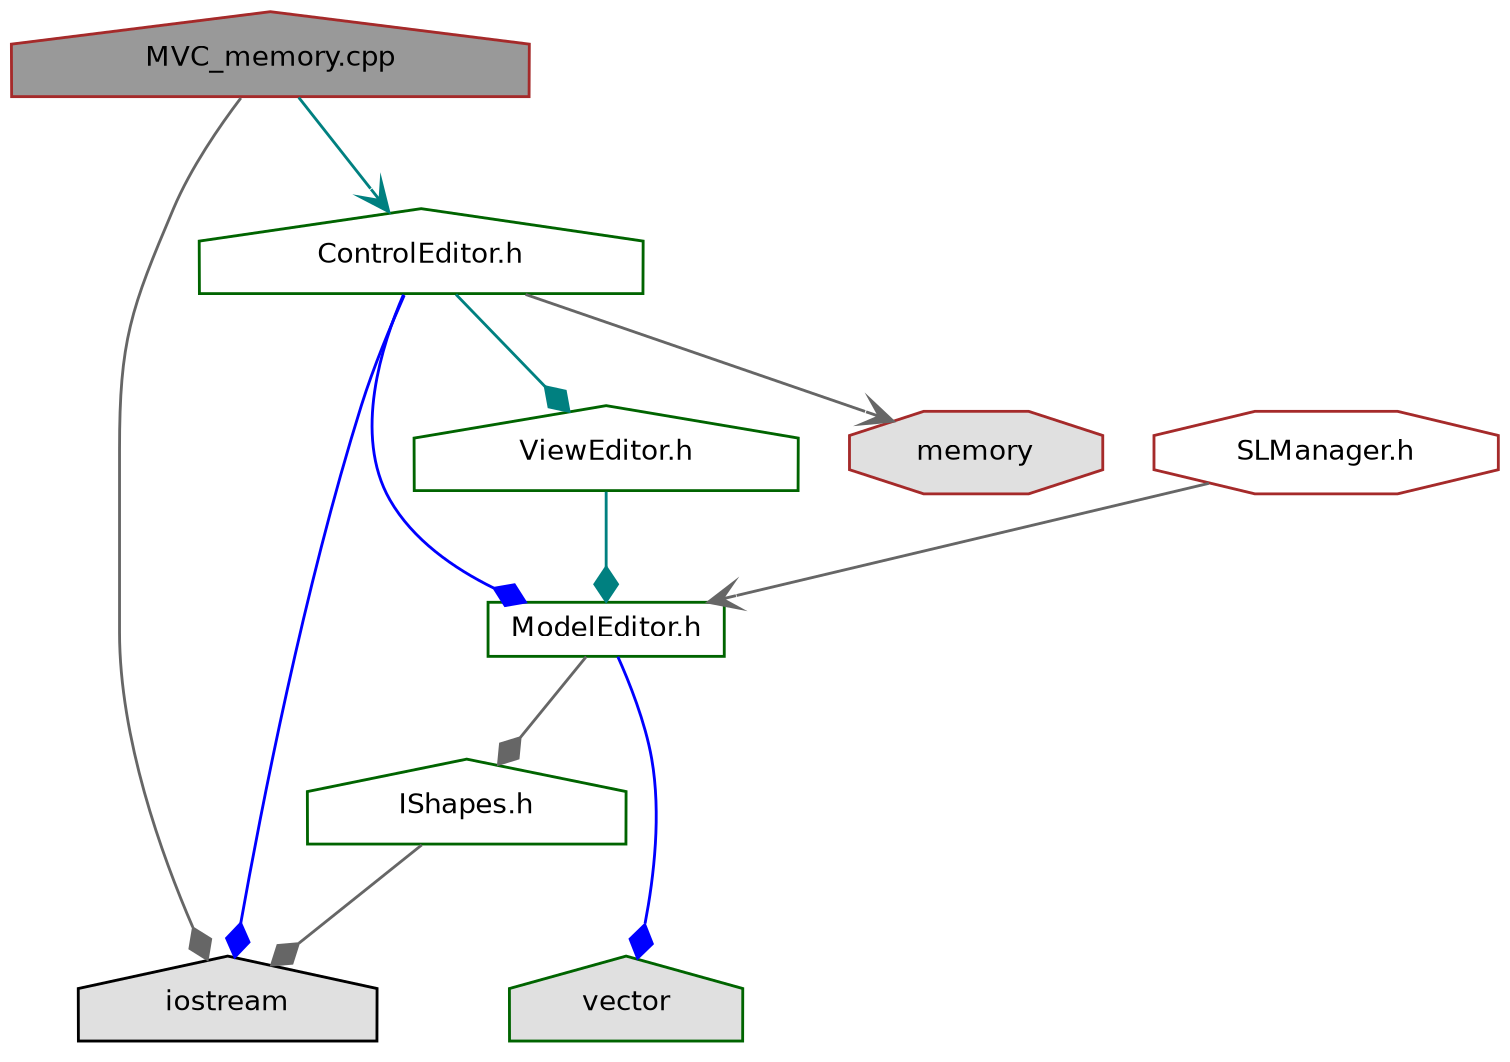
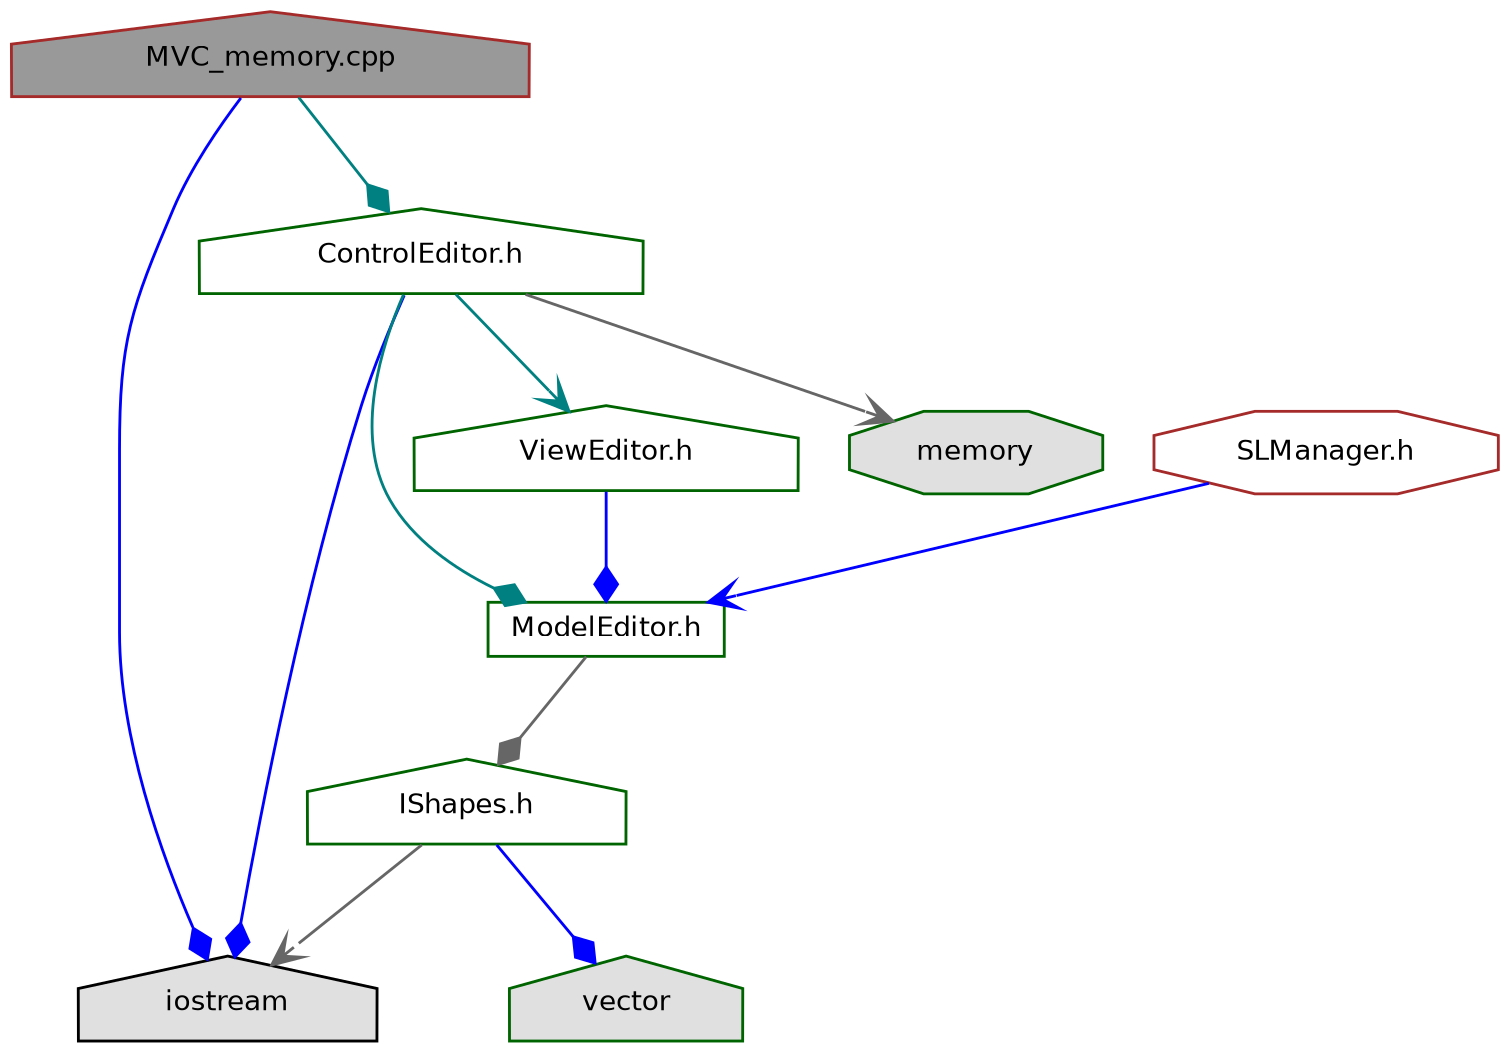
edge "MVC_memory.cpp" -> "ControlEditor.h": arrowhead vee -> diamond
edge "ControlEditor.h" -> "ViewEditor.h": arrowhead diamond -> vee
node "memory": color brown -> darkgreen
edge "ControlEditor.h" -> "ModelEditor.h": color blue -> teal
edge "MVC_memory.cpp" -> "iostream": color gray40 -> blue
edge "ViewEditor.h" -> "ModelEditor.h": color teal -> blue
edge "SLManager.h" -> "ModelEditor.h": color gray40 -> blue
edge "ModelEditor.h" -> "vector": now "IShapes.h" -> "vector"
edge "IShapes.h" -> "iostream": arrowhead diamond -> vee
